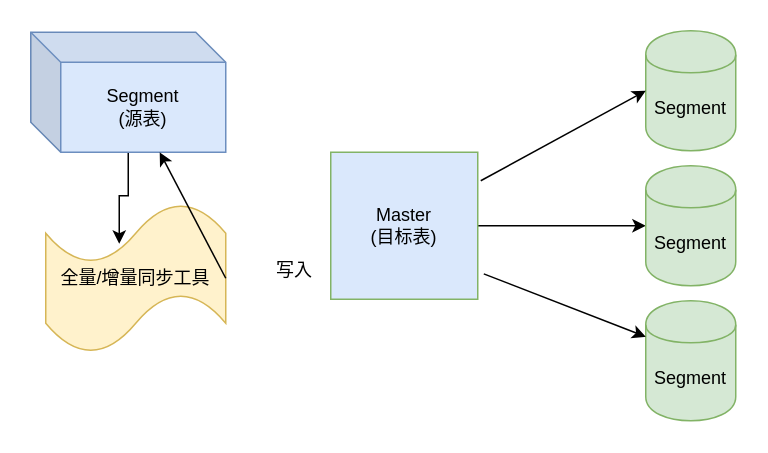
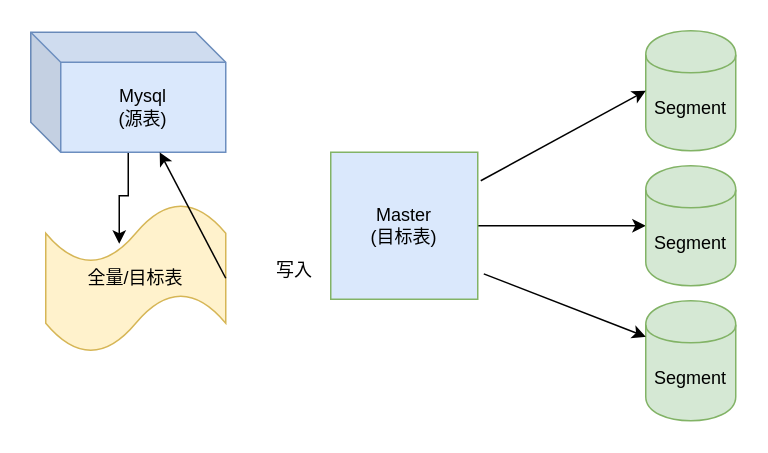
node "Segment (源表)": label "Segment (源表)" -> "Mysql (源表)"
node "全量/增量同步工具": label "全量/增量同步工具" -> "全量/目标表"
